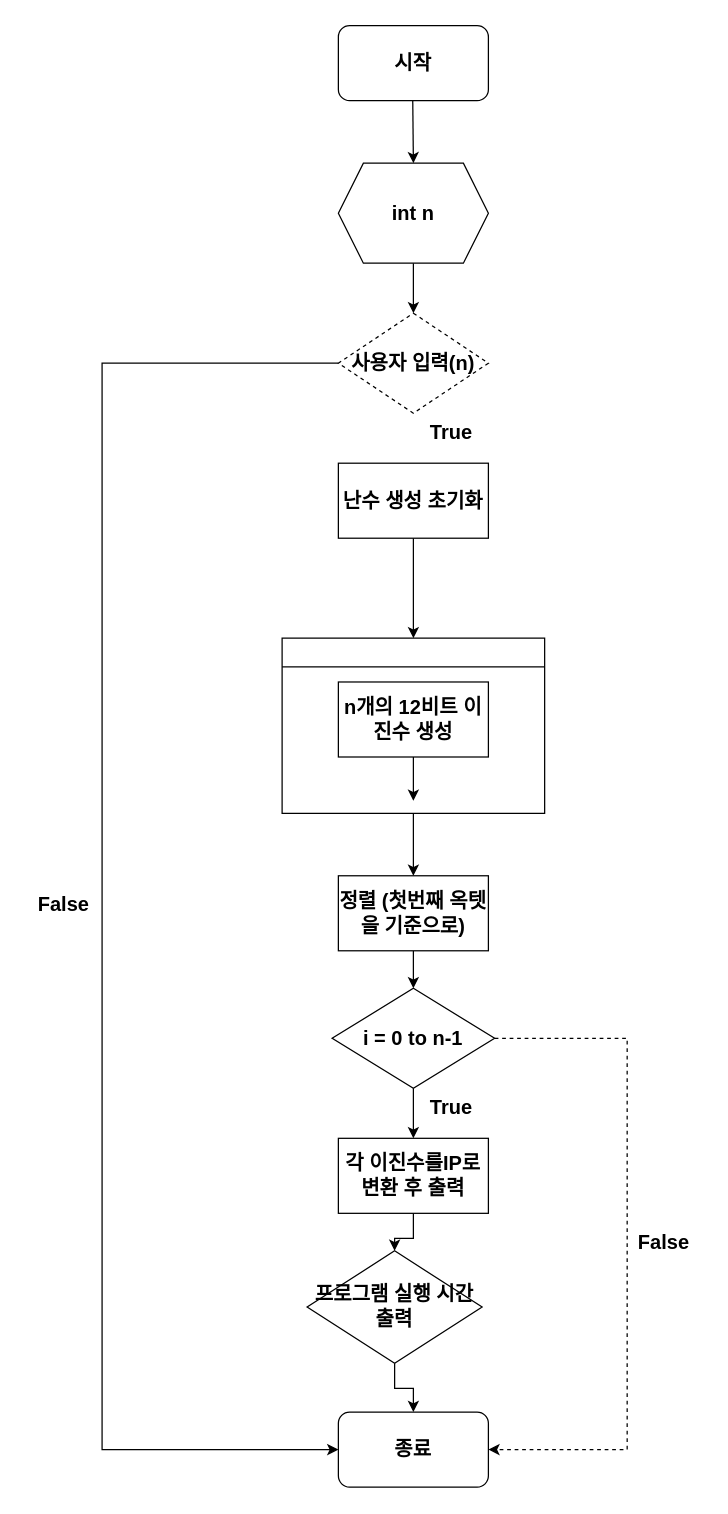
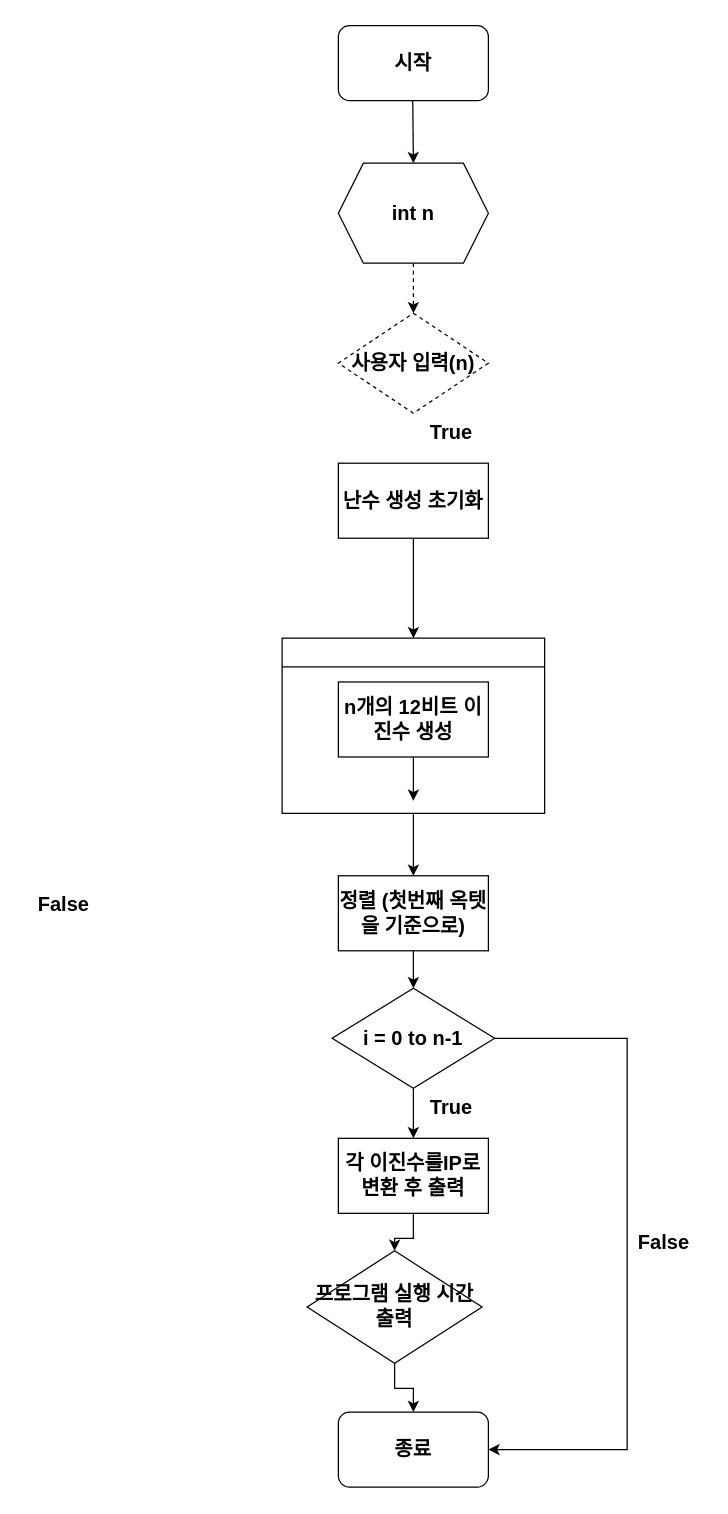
edge "int n" -> "사용자 입력(n)": style solid -> dashed
edge "사용자 입력(n)" -> "종료": removed
edge "i = 0 to n-1" -> "종료": style dashed -> solid
